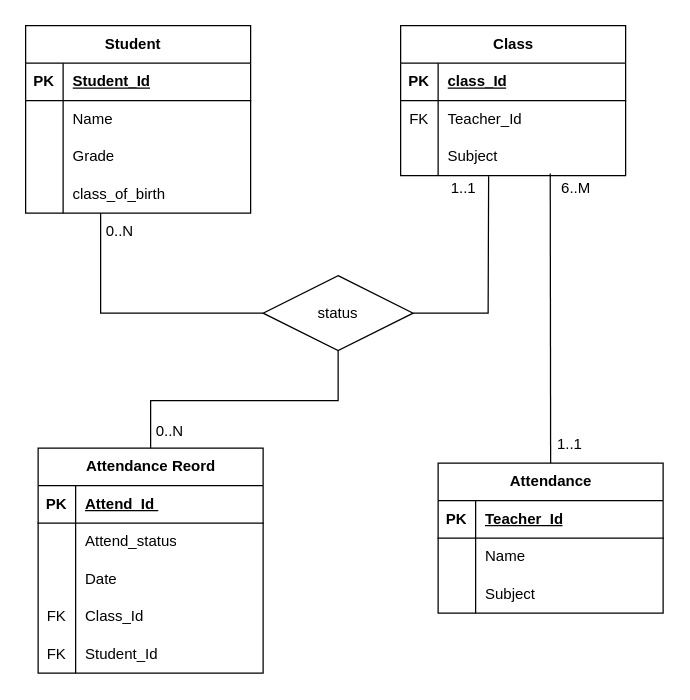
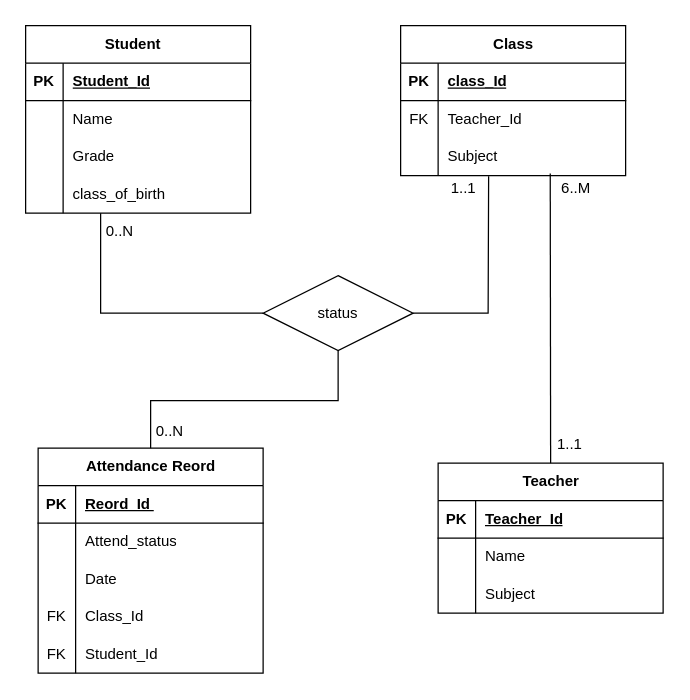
node "Attendance": label "Attendance" -> "Teacher"
node "Attend_Id": label "Attend_Id" -> "Reord_Id"
